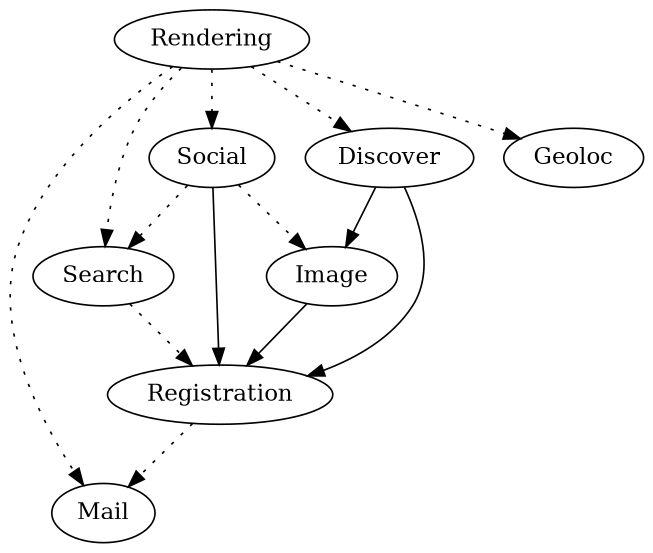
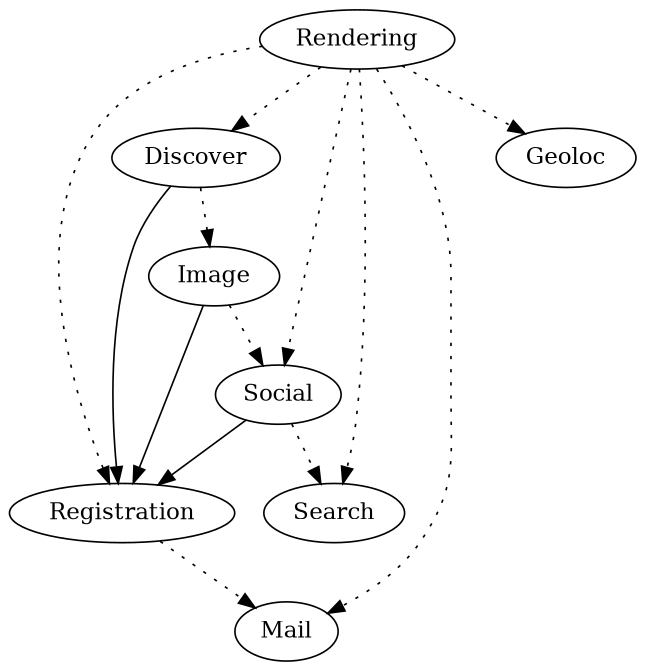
edge "Discover" -> "Image": style solid -> dotted
edge "Social" -> "Image": reversed
edge "Search" -> "Registration": now "Rendering" -> "Registration"
